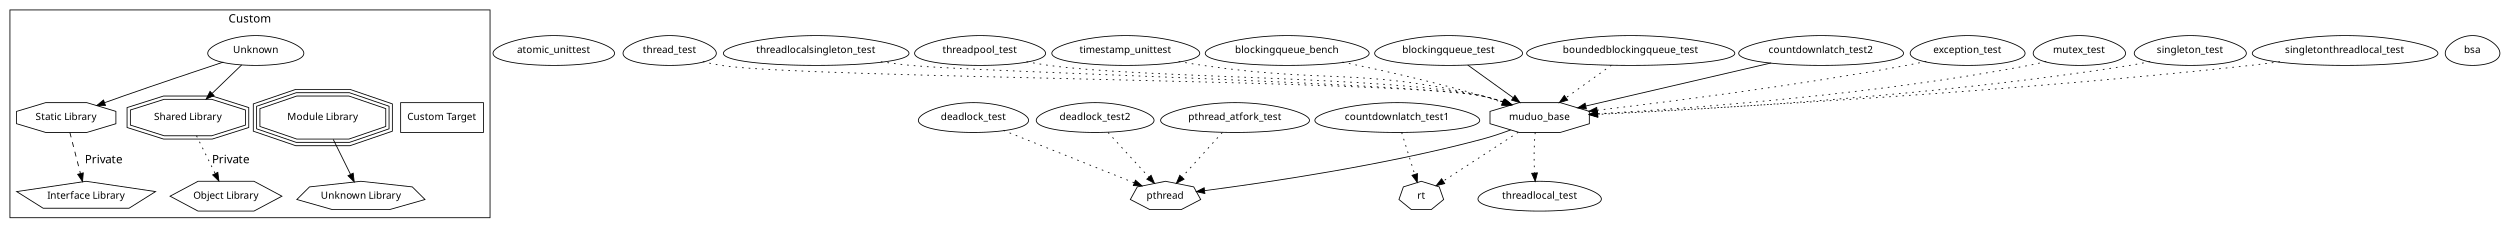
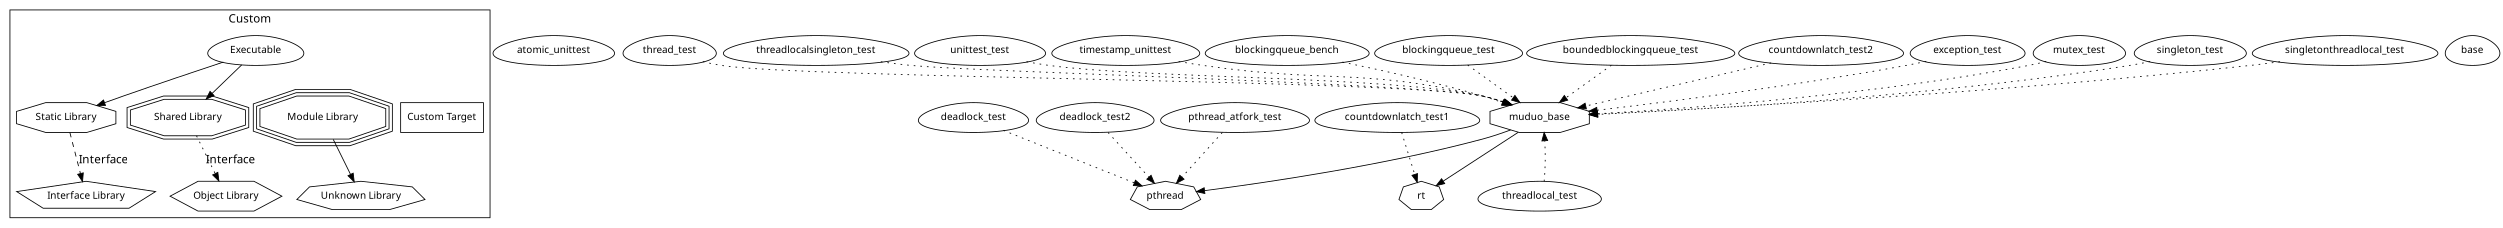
node "Unknown": label "Unknown" -> "Executable"
node "threadpool_test": label "threadpool_test" -> "unittest_test"
node "bsa": label "bsa" -> "base"
edge "blockingqueue_test" -> "muduo_base": style solid -> dotted
edge "countdownlatch_test2" -> "muduo_base": style solid -> dotted
edge "muduo_base" -> "threadlocal_test": reversed
edge "muduo_base" -> "rt": style dotted -> solid
edge "Static Library" -> "Interface Library": label "Private" -> "Interface"
edge "Shared Library" -> "Object Library": label "Private" -> "Interface"
